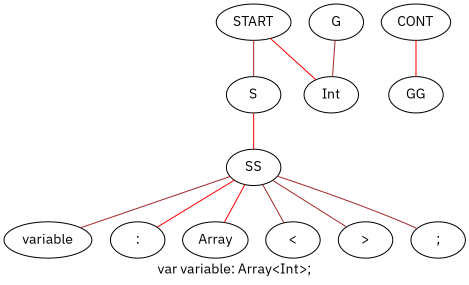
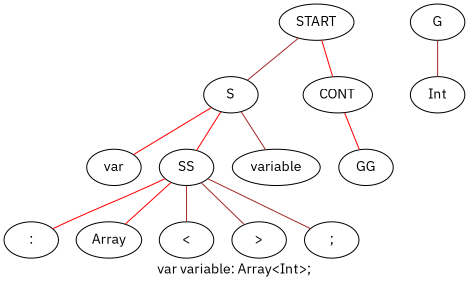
edge "START" -- "Int": now "START" -- "CONT"
node "var": added
edge "SS" -- "variable": now "S" -- "variable"
